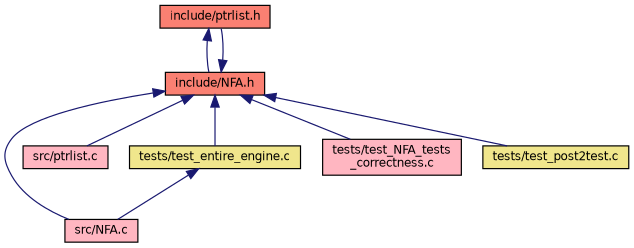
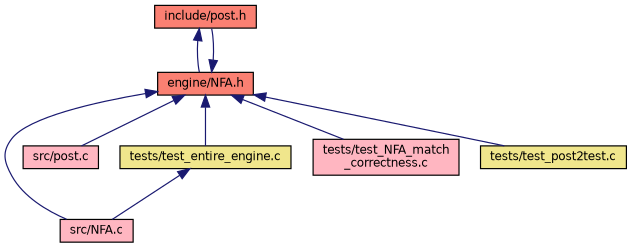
node "include/ptrlist.h": label "include/ptrlist.h" -> "include/post.h"
node "include/NFA.h": label "include/NFA.h" -> "engine/NFA.h"
node "src/ptrlist.c": label "src/ptrlist.c" -> "src/post.c"
node "tests/test_NFA_tests _correctness.c": label "tests/test_NFA_tests _correctness.c" -> "tests/test_NFA_match _correctness.c"
